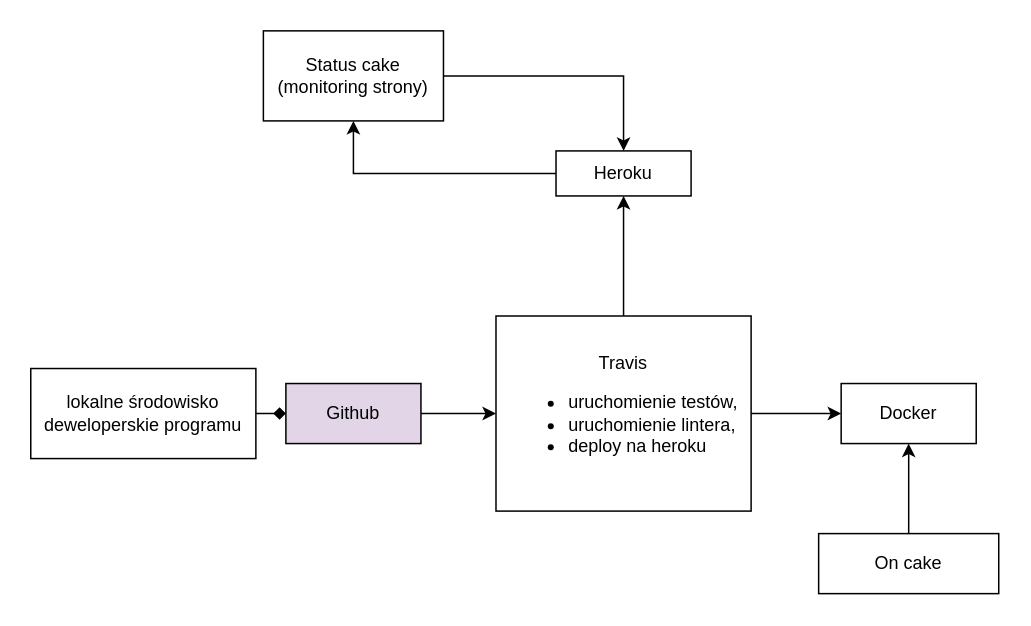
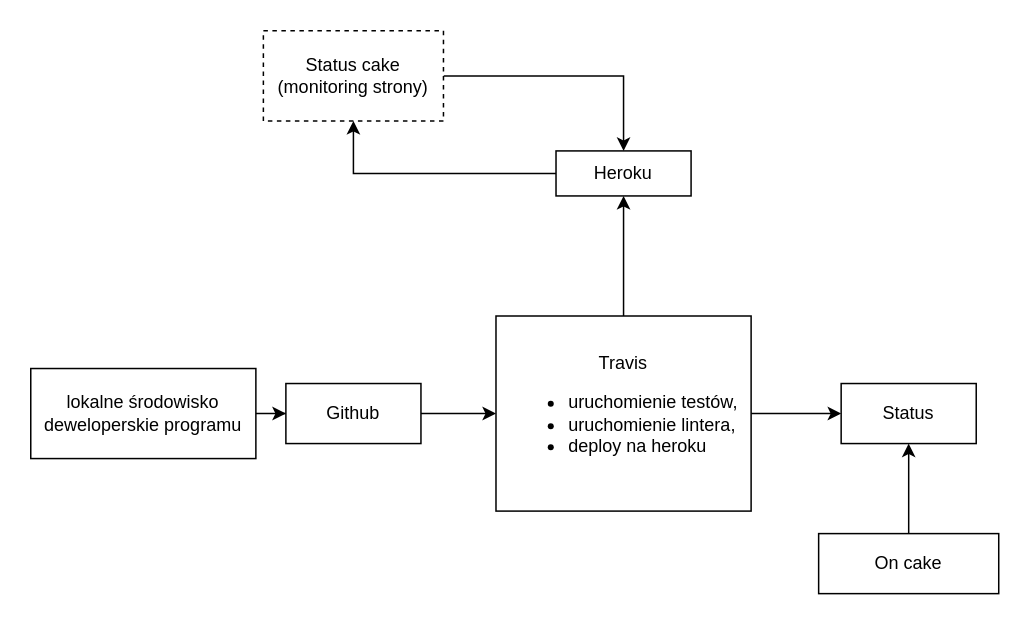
node "Status cake (monitoring strony)": style solid -> dashed
edge "lokalne środowisko deweloperskie programu" -> "Github": arrowhead diamond -> classic
node "Github": fillcolor #e1d5e7 -> #ffffff
node "Docker": label "Docker" -> "Status"
